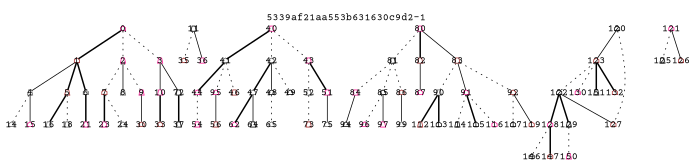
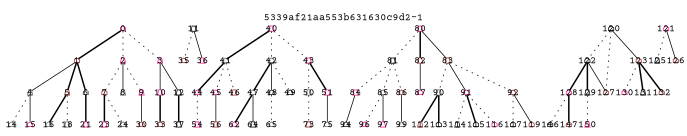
edge "123" -- "122": now "120" -- "122"
node "72": label "72" -> "12"
node "95": label "95" -> "45"
node "52": label "52" -> "50"
node "85": color black -> gray40
node "151": label "151" -> "131"
node "16": shape trapezium -> house
